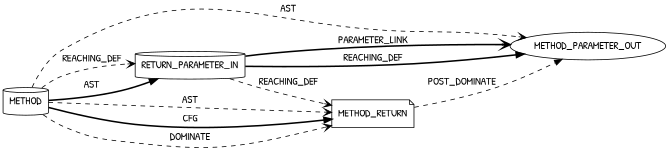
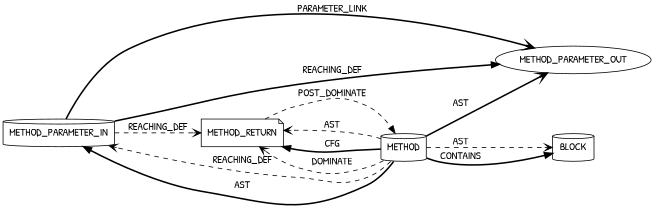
edge "METHOD" -> "METHOD_PARAMETER_OUT": style dashed -> bold
node "RETURN_PARAMETER_IN": label "RETURN_PARAMETER_IN" -> "METHOD_PARAMETER_IN"
edge "METHOD_RETURN" -> "METHOD_PARAMETER_OUT": now "METHOD_RETURN" -> "METHOD"
node "BLOCK": added
